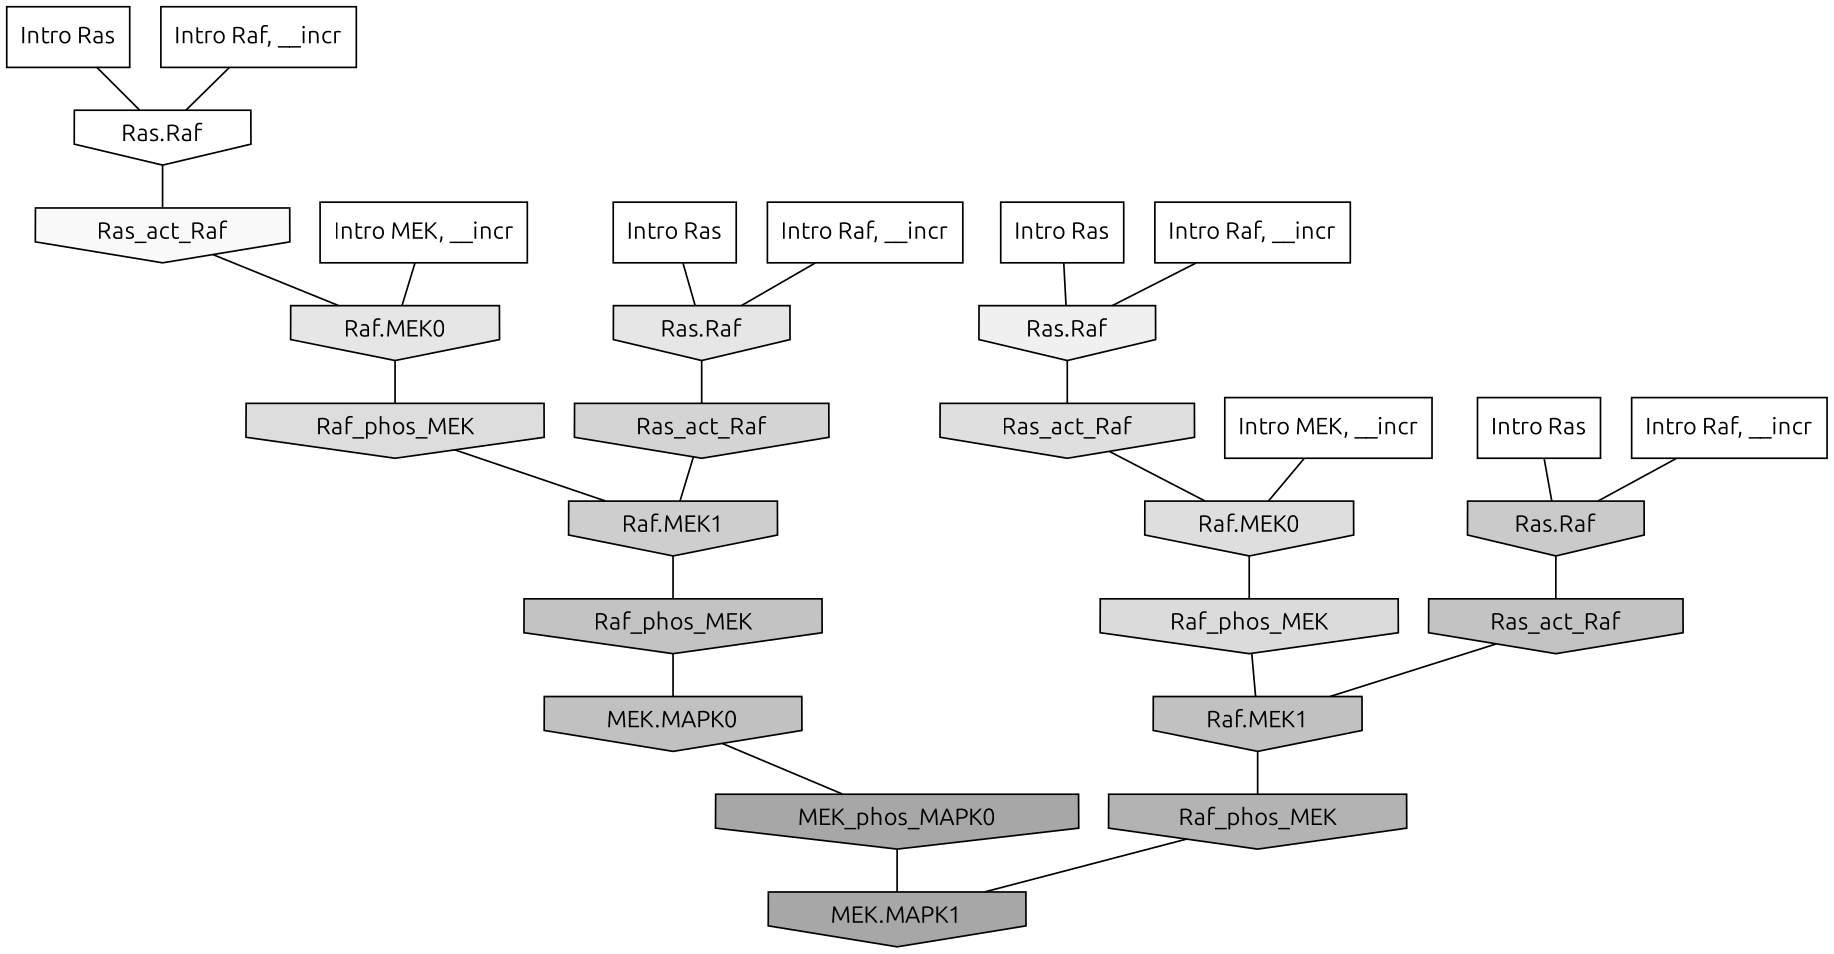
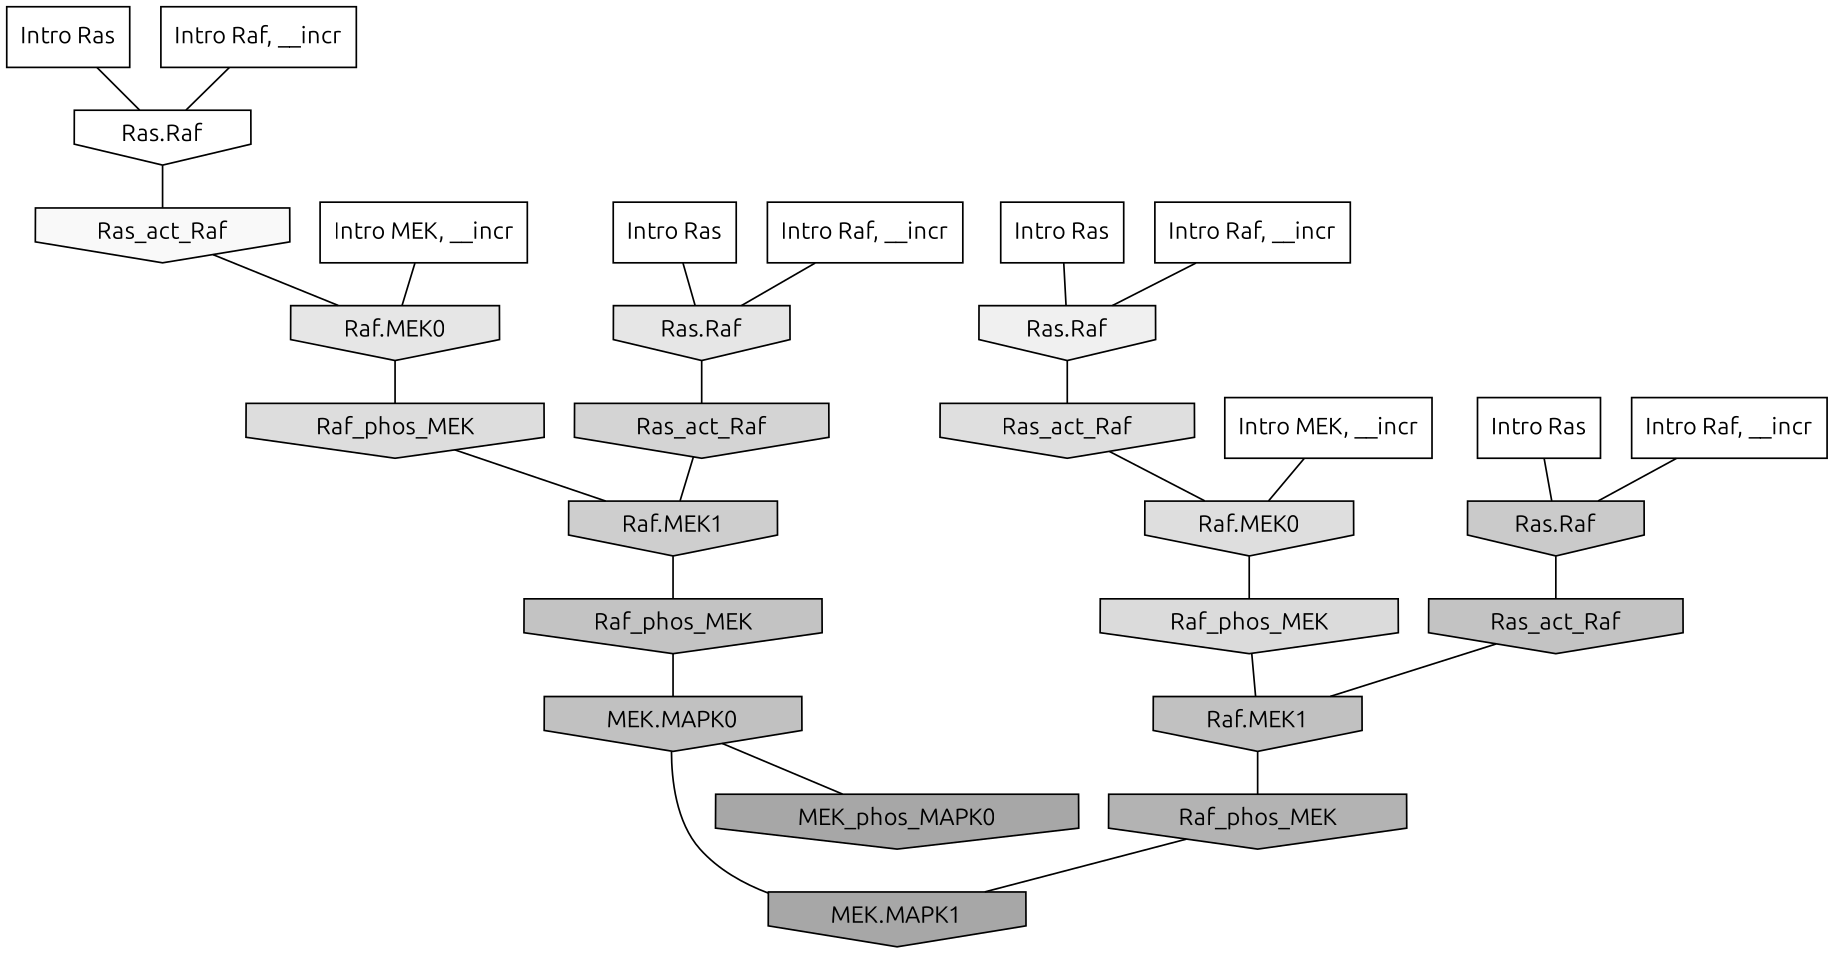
edge "MEK_phos_MAPK0" -- "MEK.MAPK1": now "MEK.MAPK0" -- "MEK.MAPK1"
